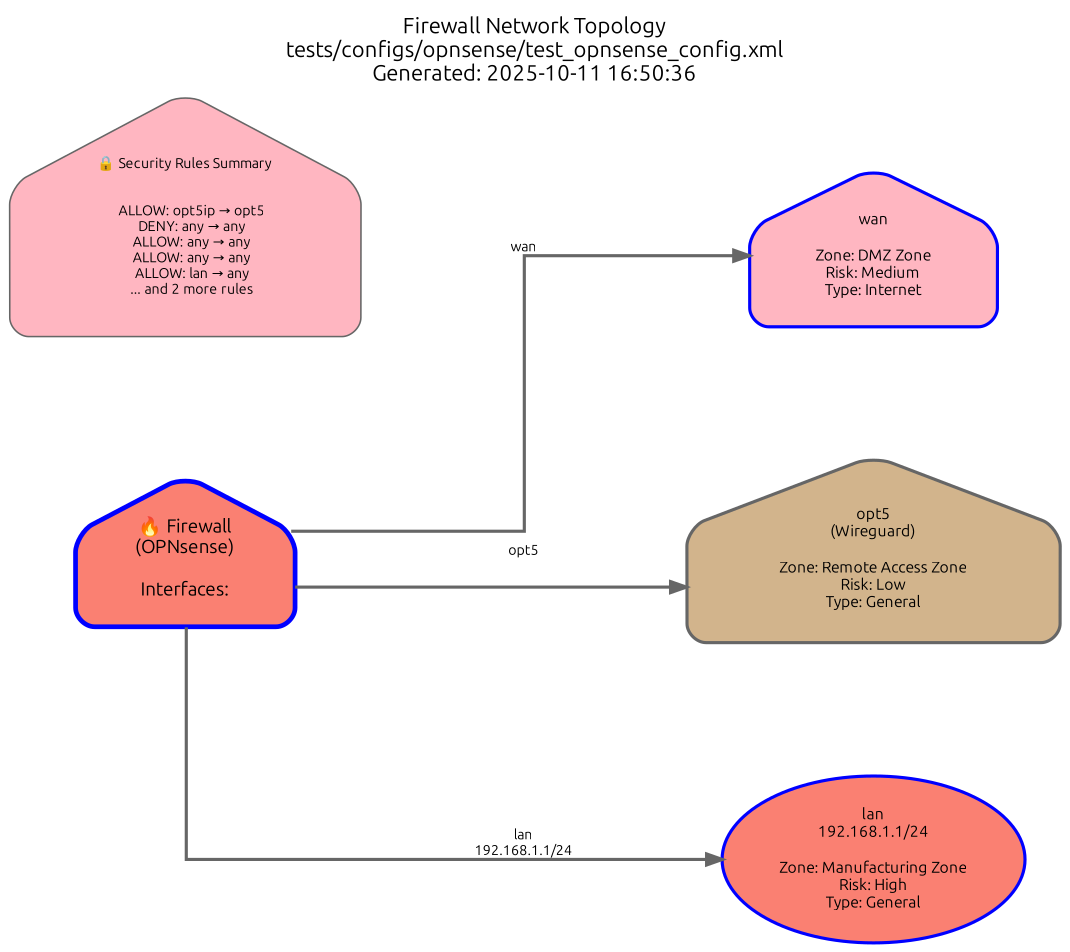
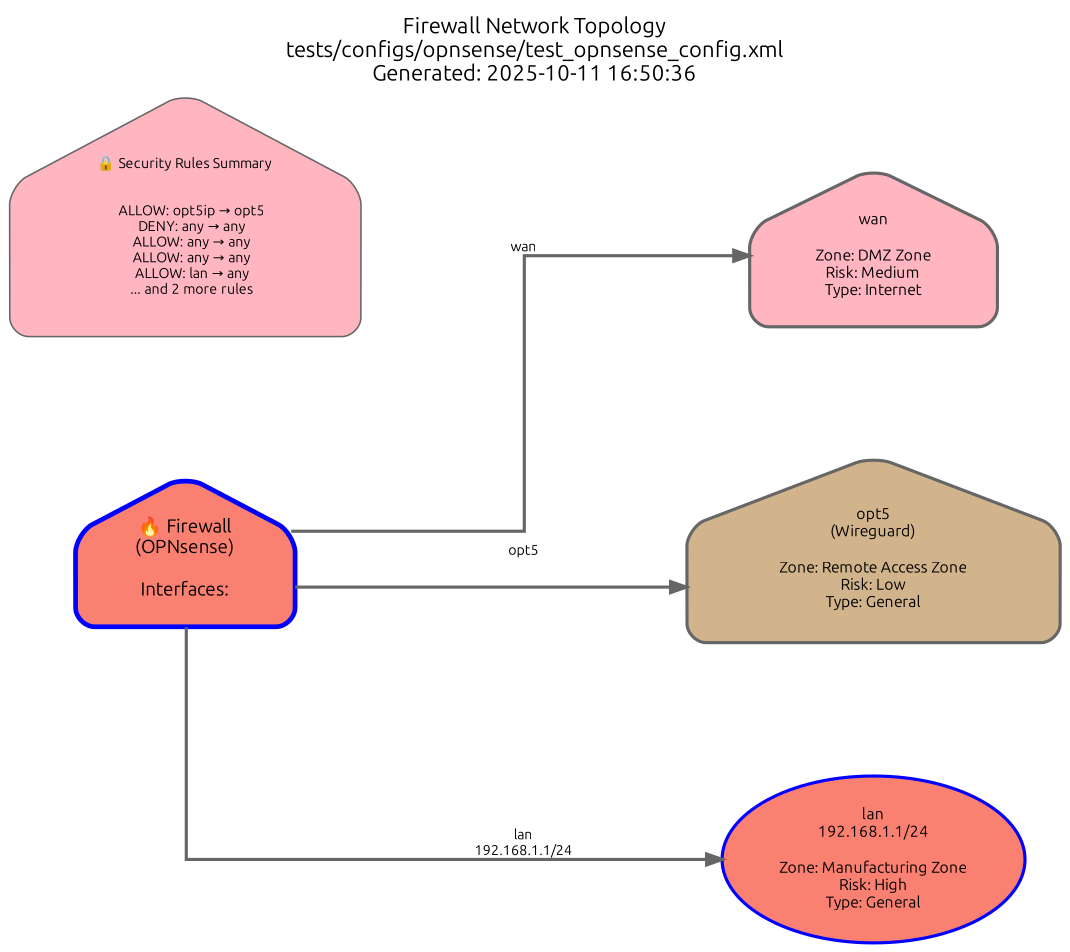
node "wan Zone: DMZ Zone Risk: Medium Type: Internet": color blue -> gray40
